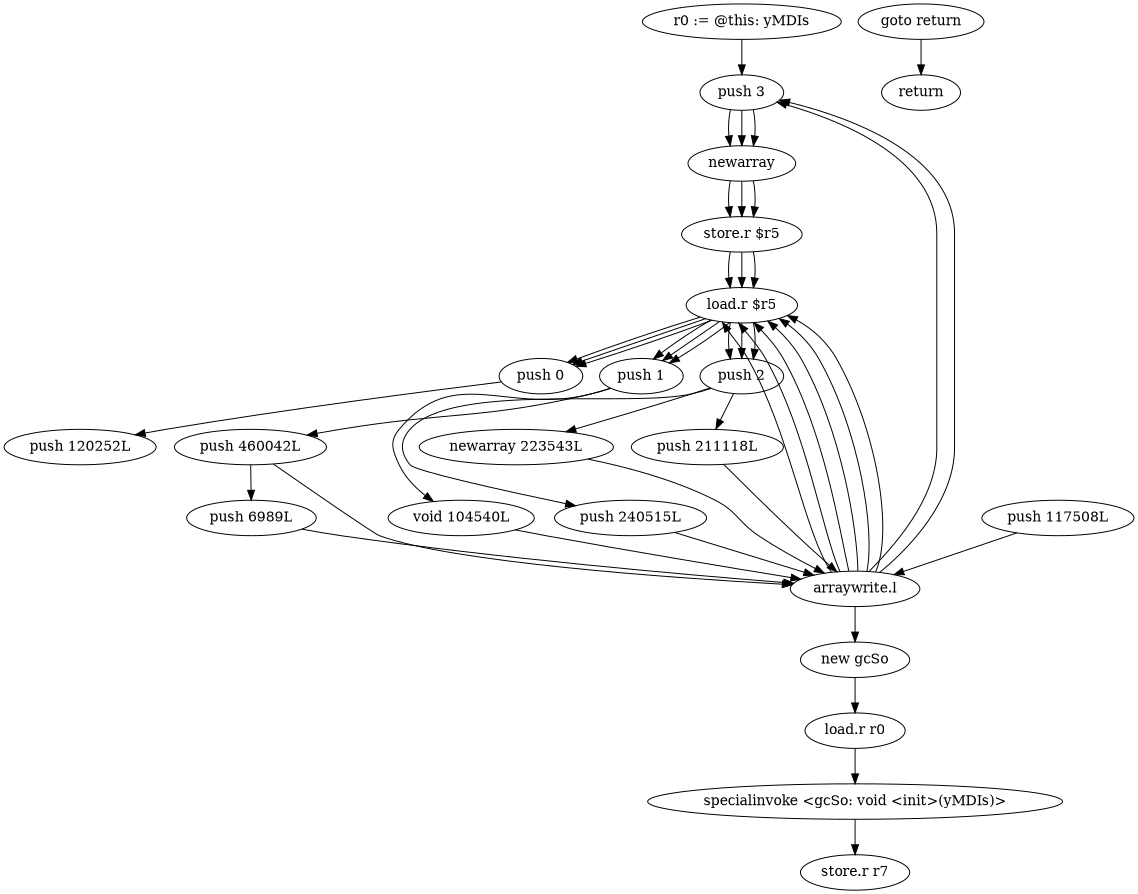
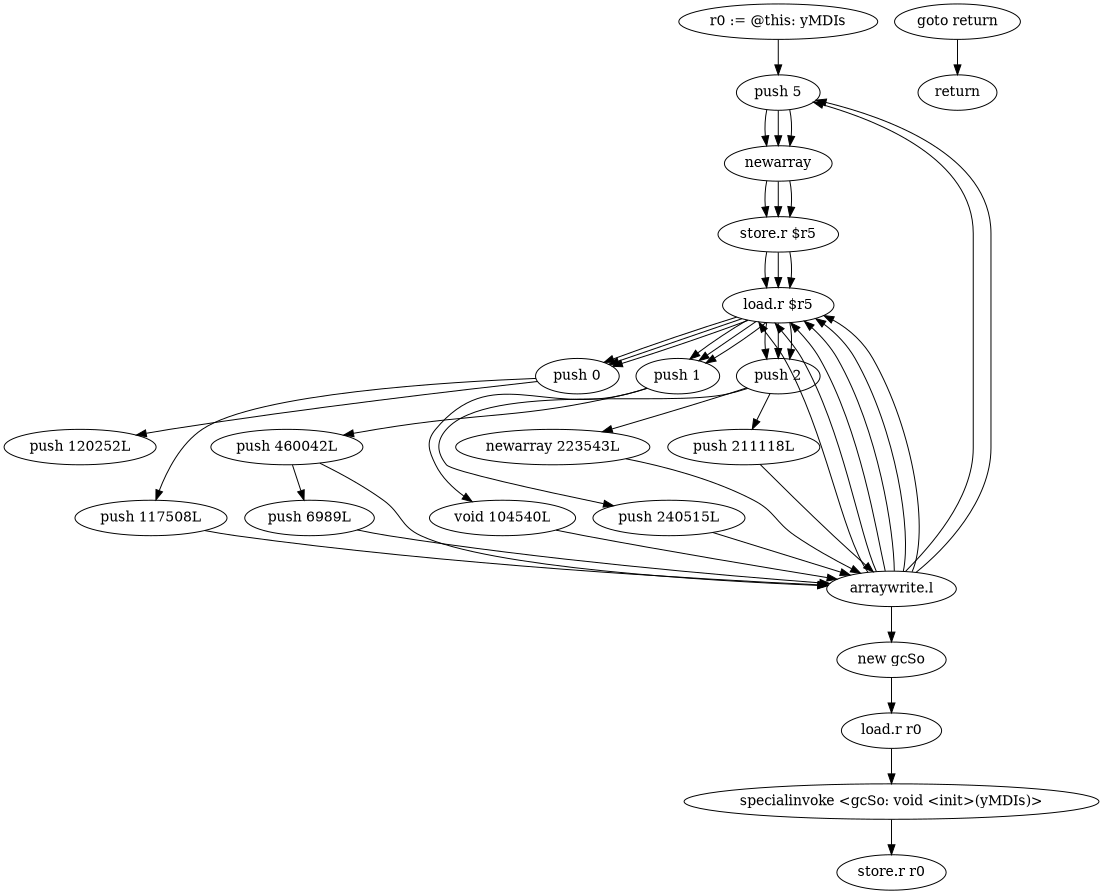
node "push 3": label "push 3" -> "push 5"
edge "push 0" -> "push 117508L": added
node "store.r r7": label "store.r r7" -> "store.r r0"
